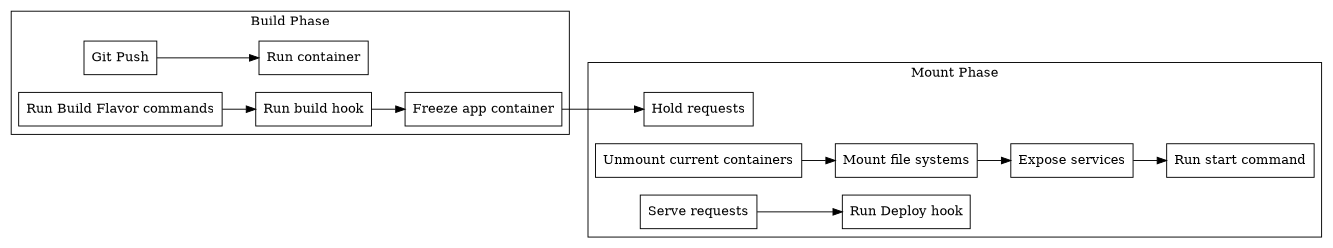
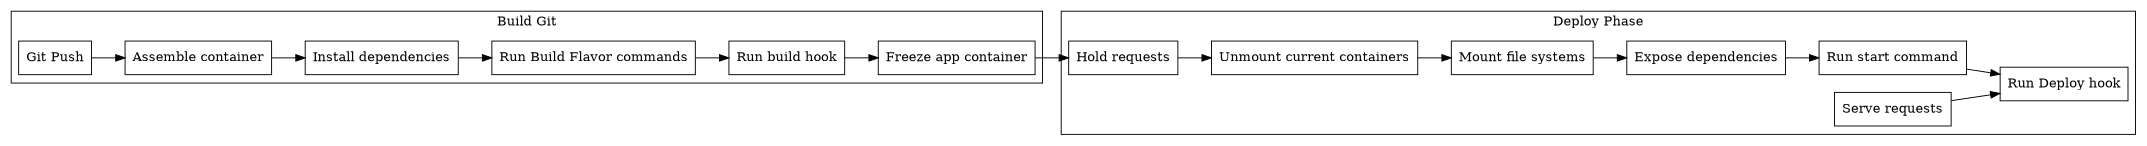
cluster "Build Phase": label "Build Phase" -> "Build Git"
node "Run container": label "Run container" -> "Assemble container"
node "Install dependencies": added
edge "Hold requests" -> "Unmount current containers": added
edge "Run start command" -> "Run Deploy hook": added
cluster "Mount Phase": label "Mount Phase" -> "Deploy Phase"
node "Expose services": label "Expose services" -> "Expose dependencies"
